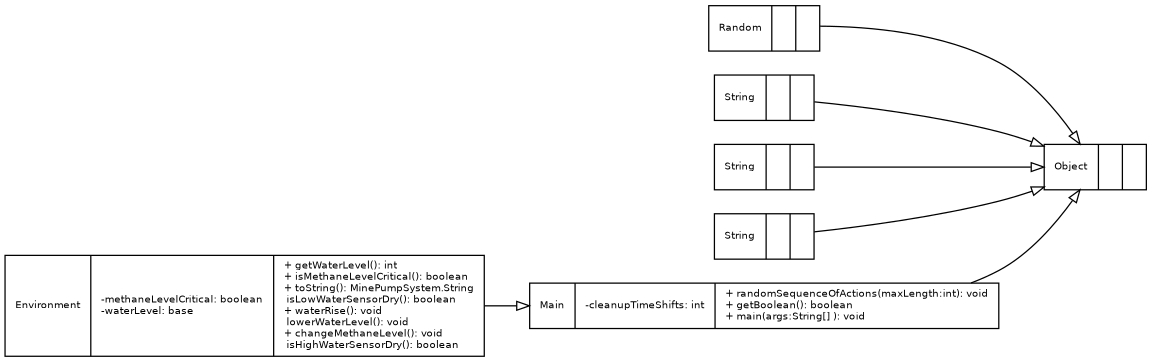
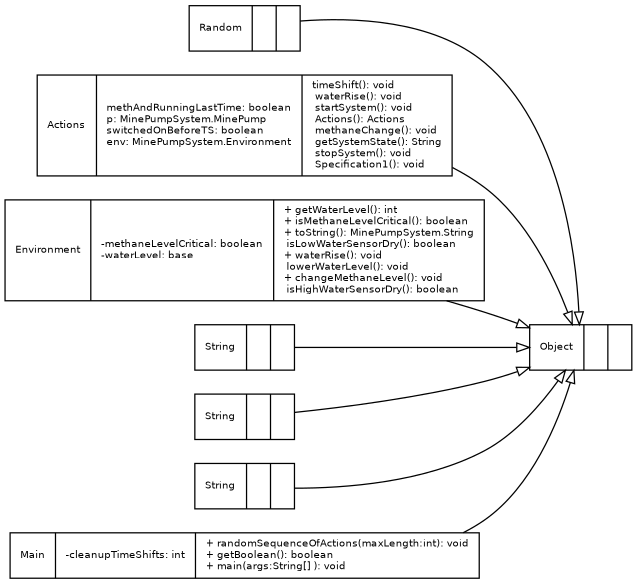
node "Actions": added
edge "Environment" -> "Main": now "Environment" -> "Object"
